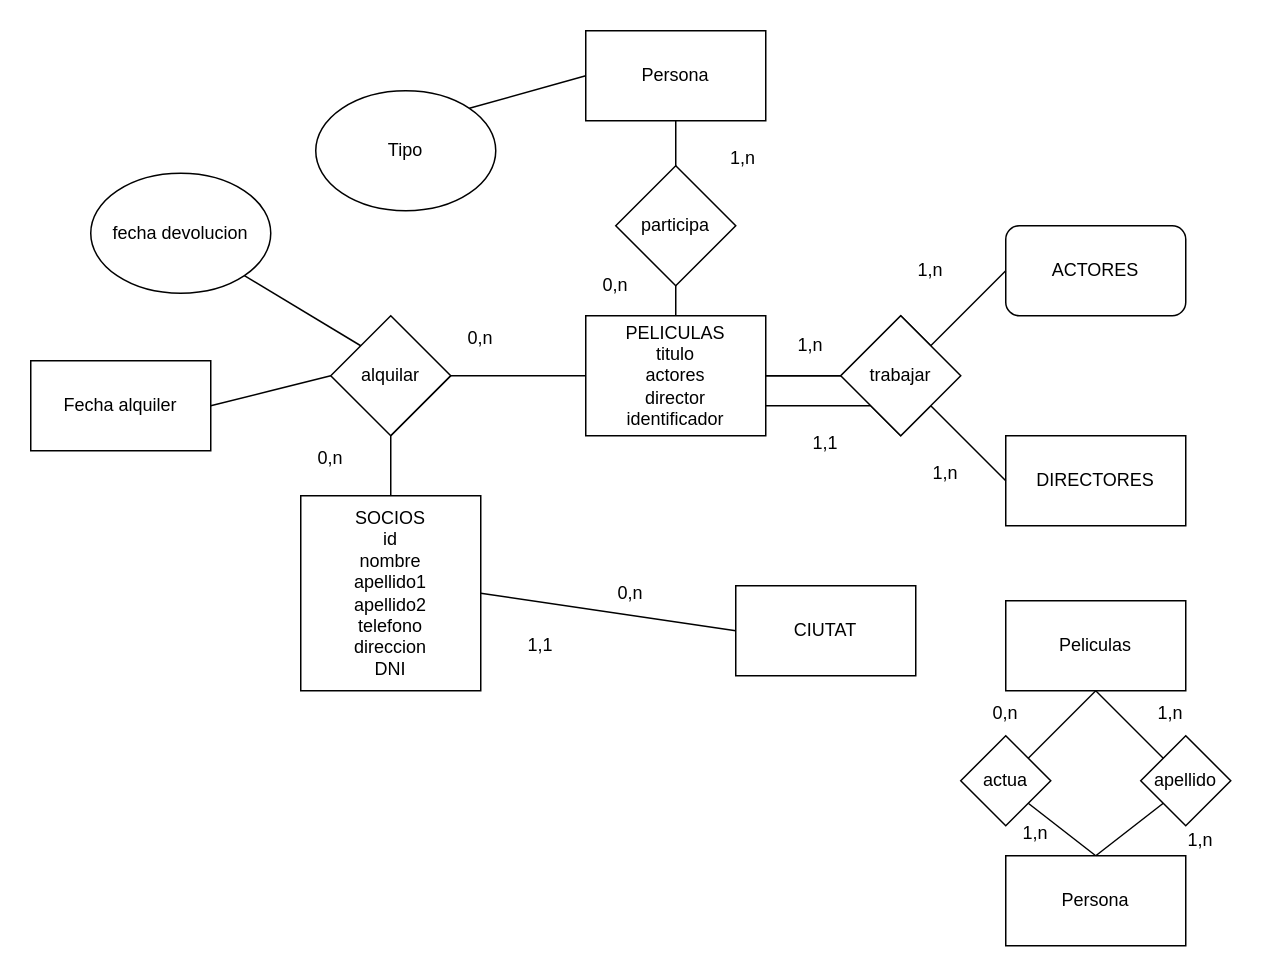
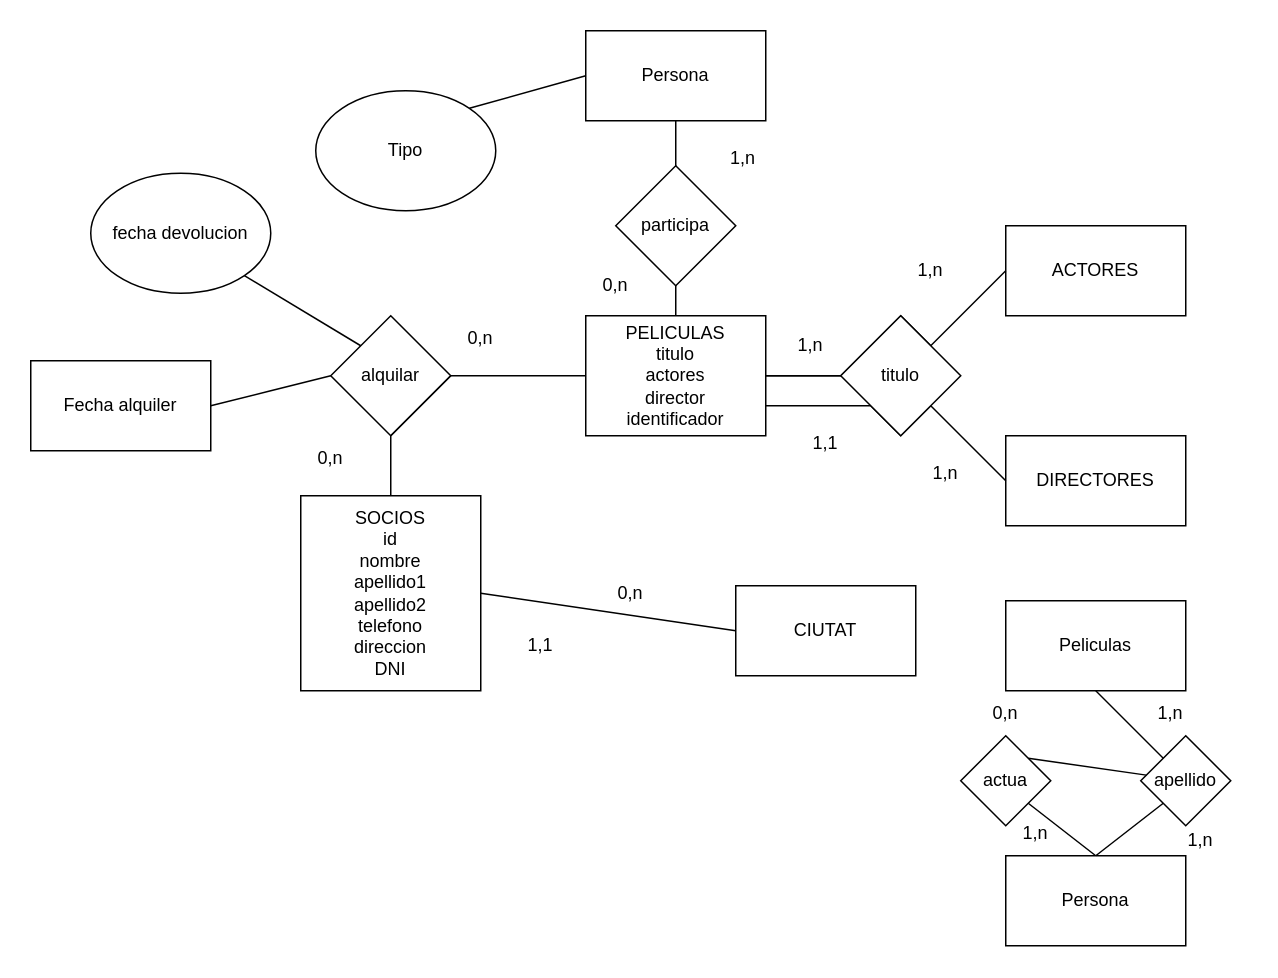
node "ACTORES": shape rounded rectangle -> rectangle
node "trabajar": label "trabajar" -> "titulo"
edge "Peliculas" -- "actua": now "apellido" -- "actua"
